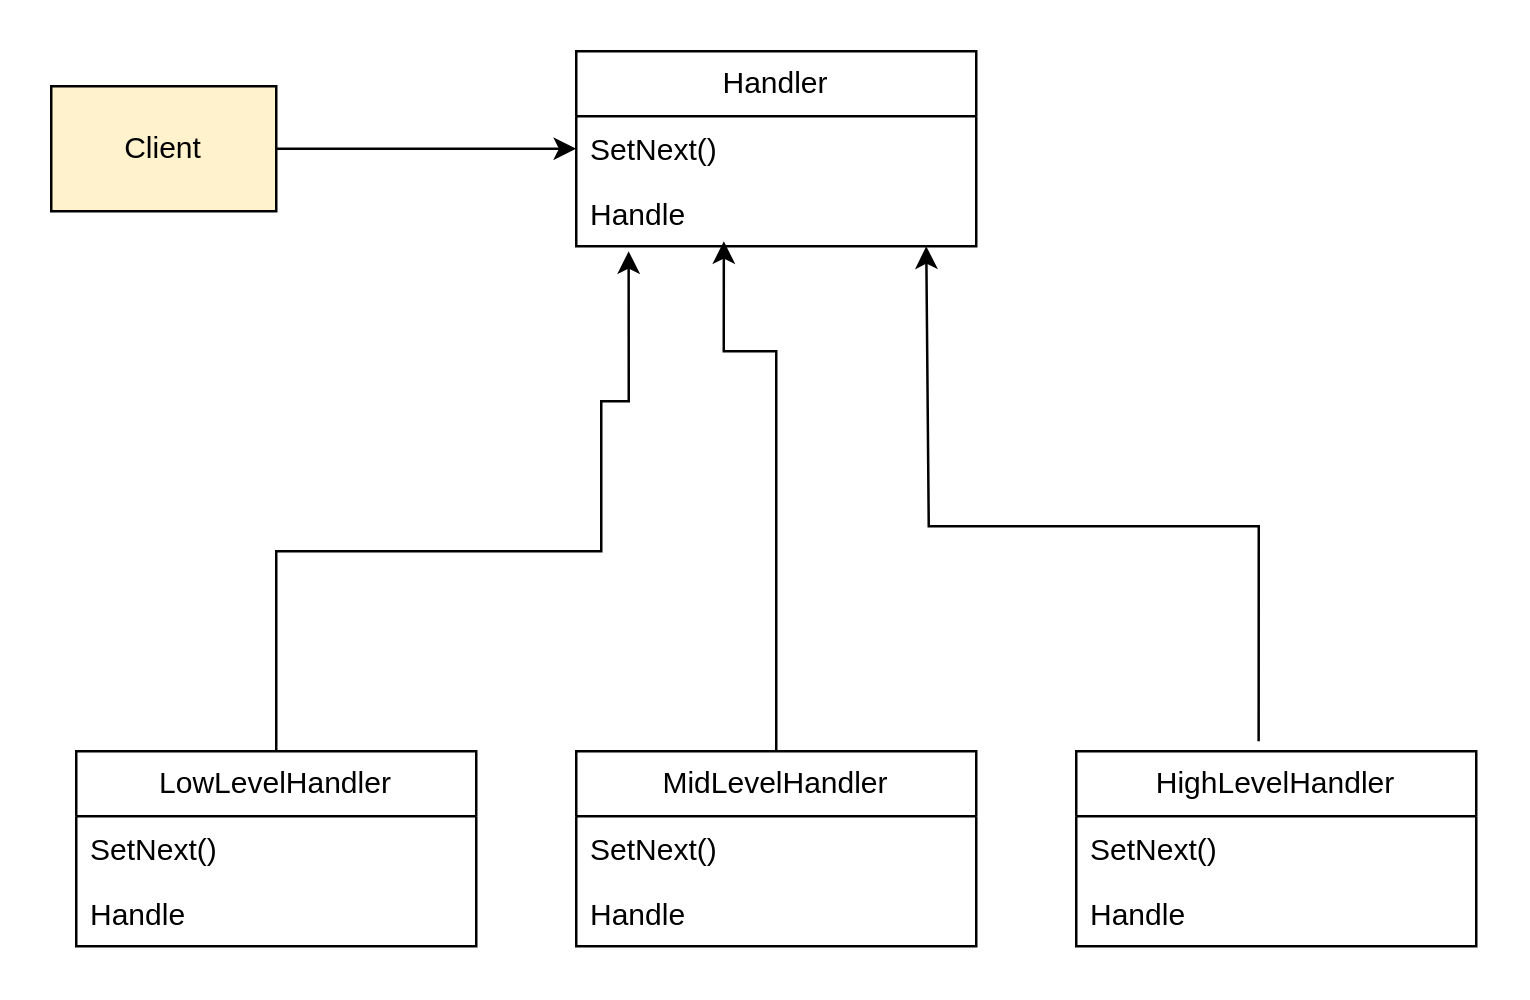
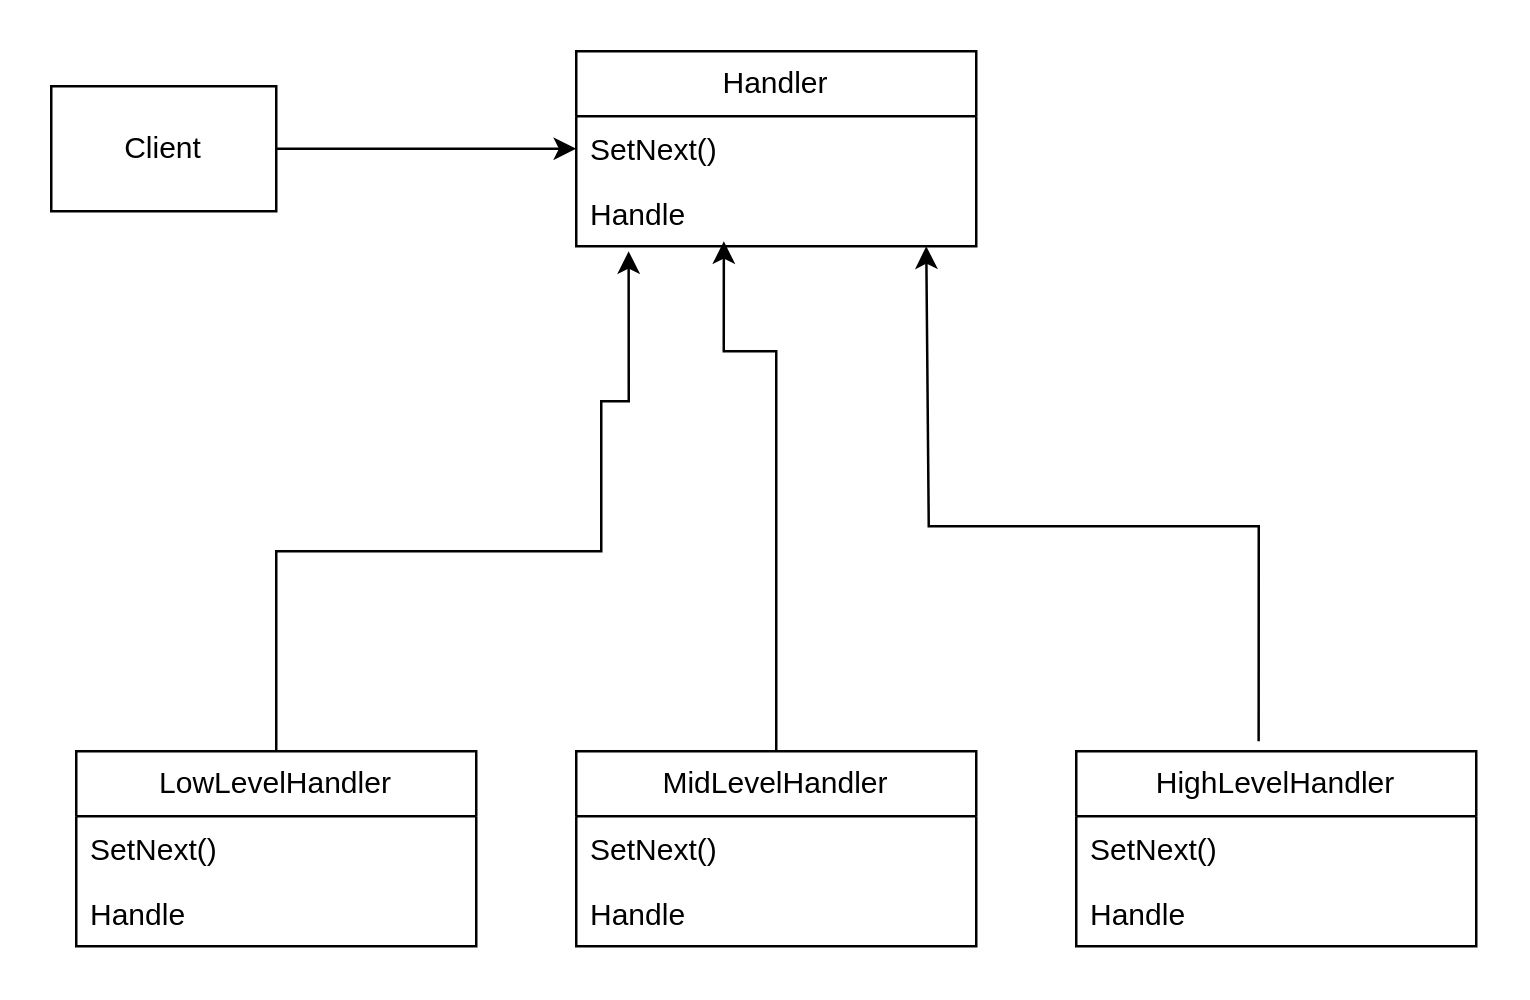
node "Client": fillcolor #fff2cc -> #ffffff
